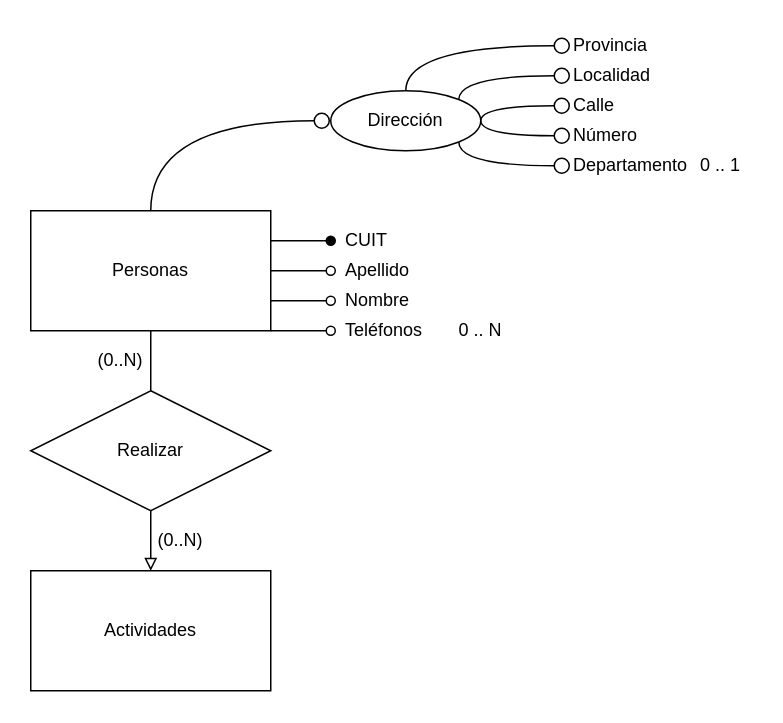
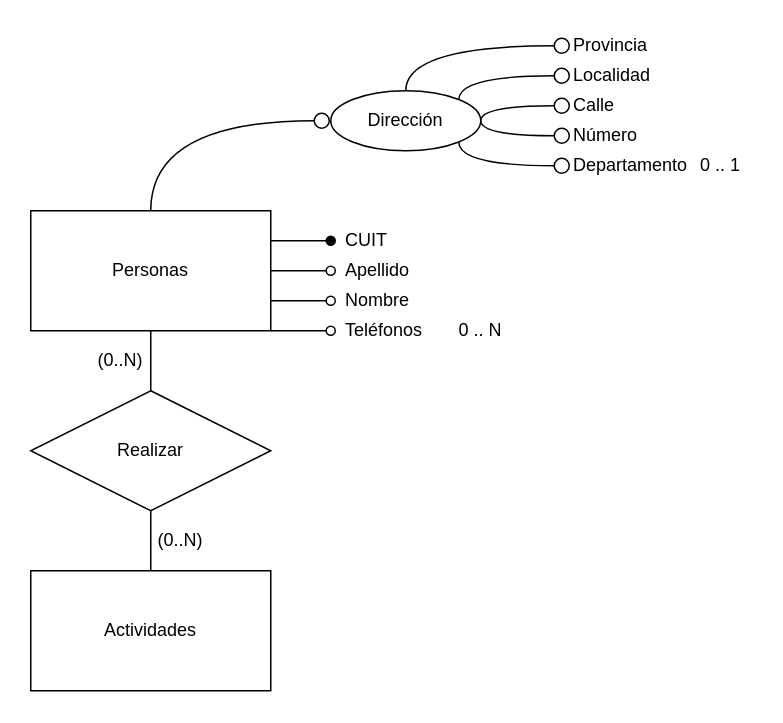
edge "Realizar" -> "Actividades": arrowhead block -> none
